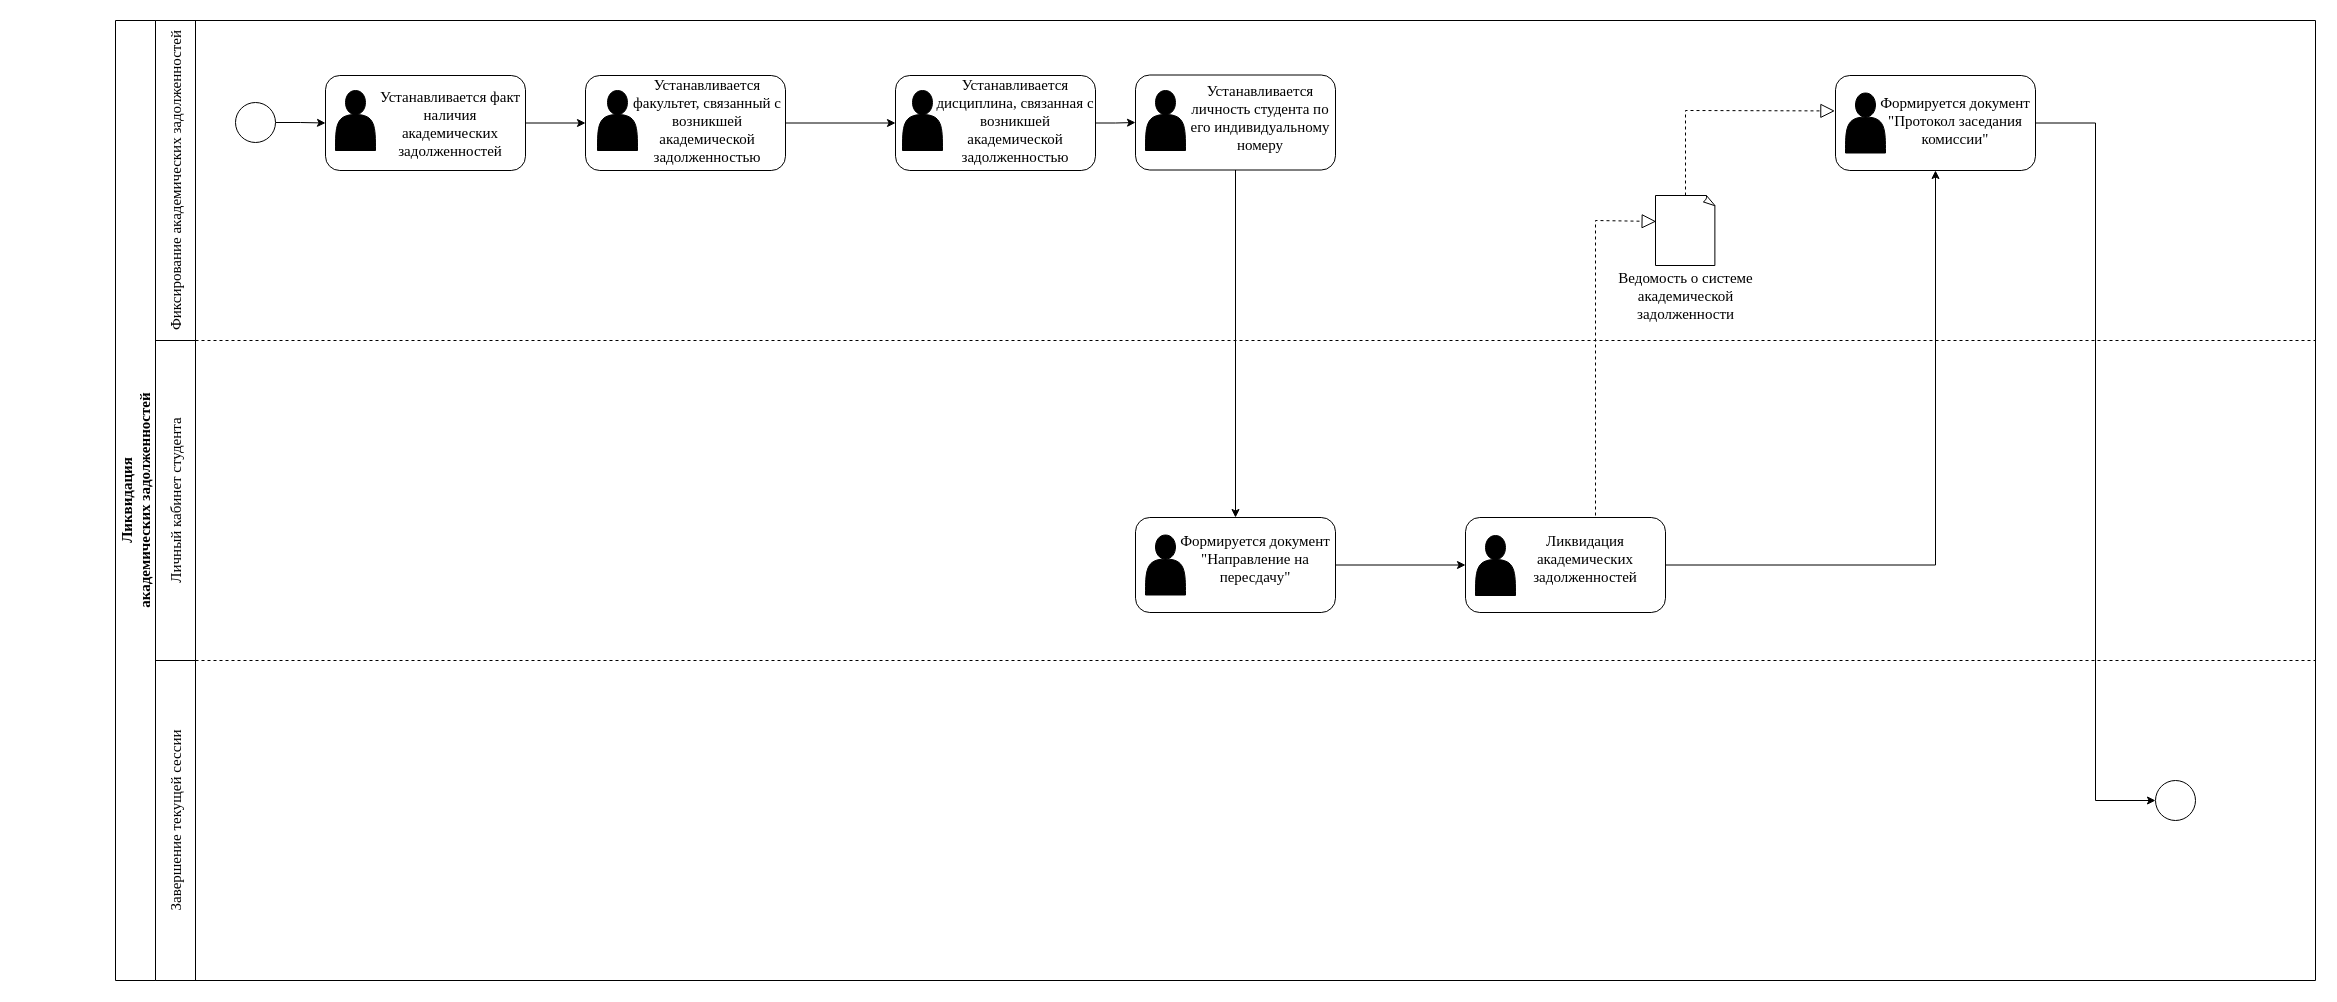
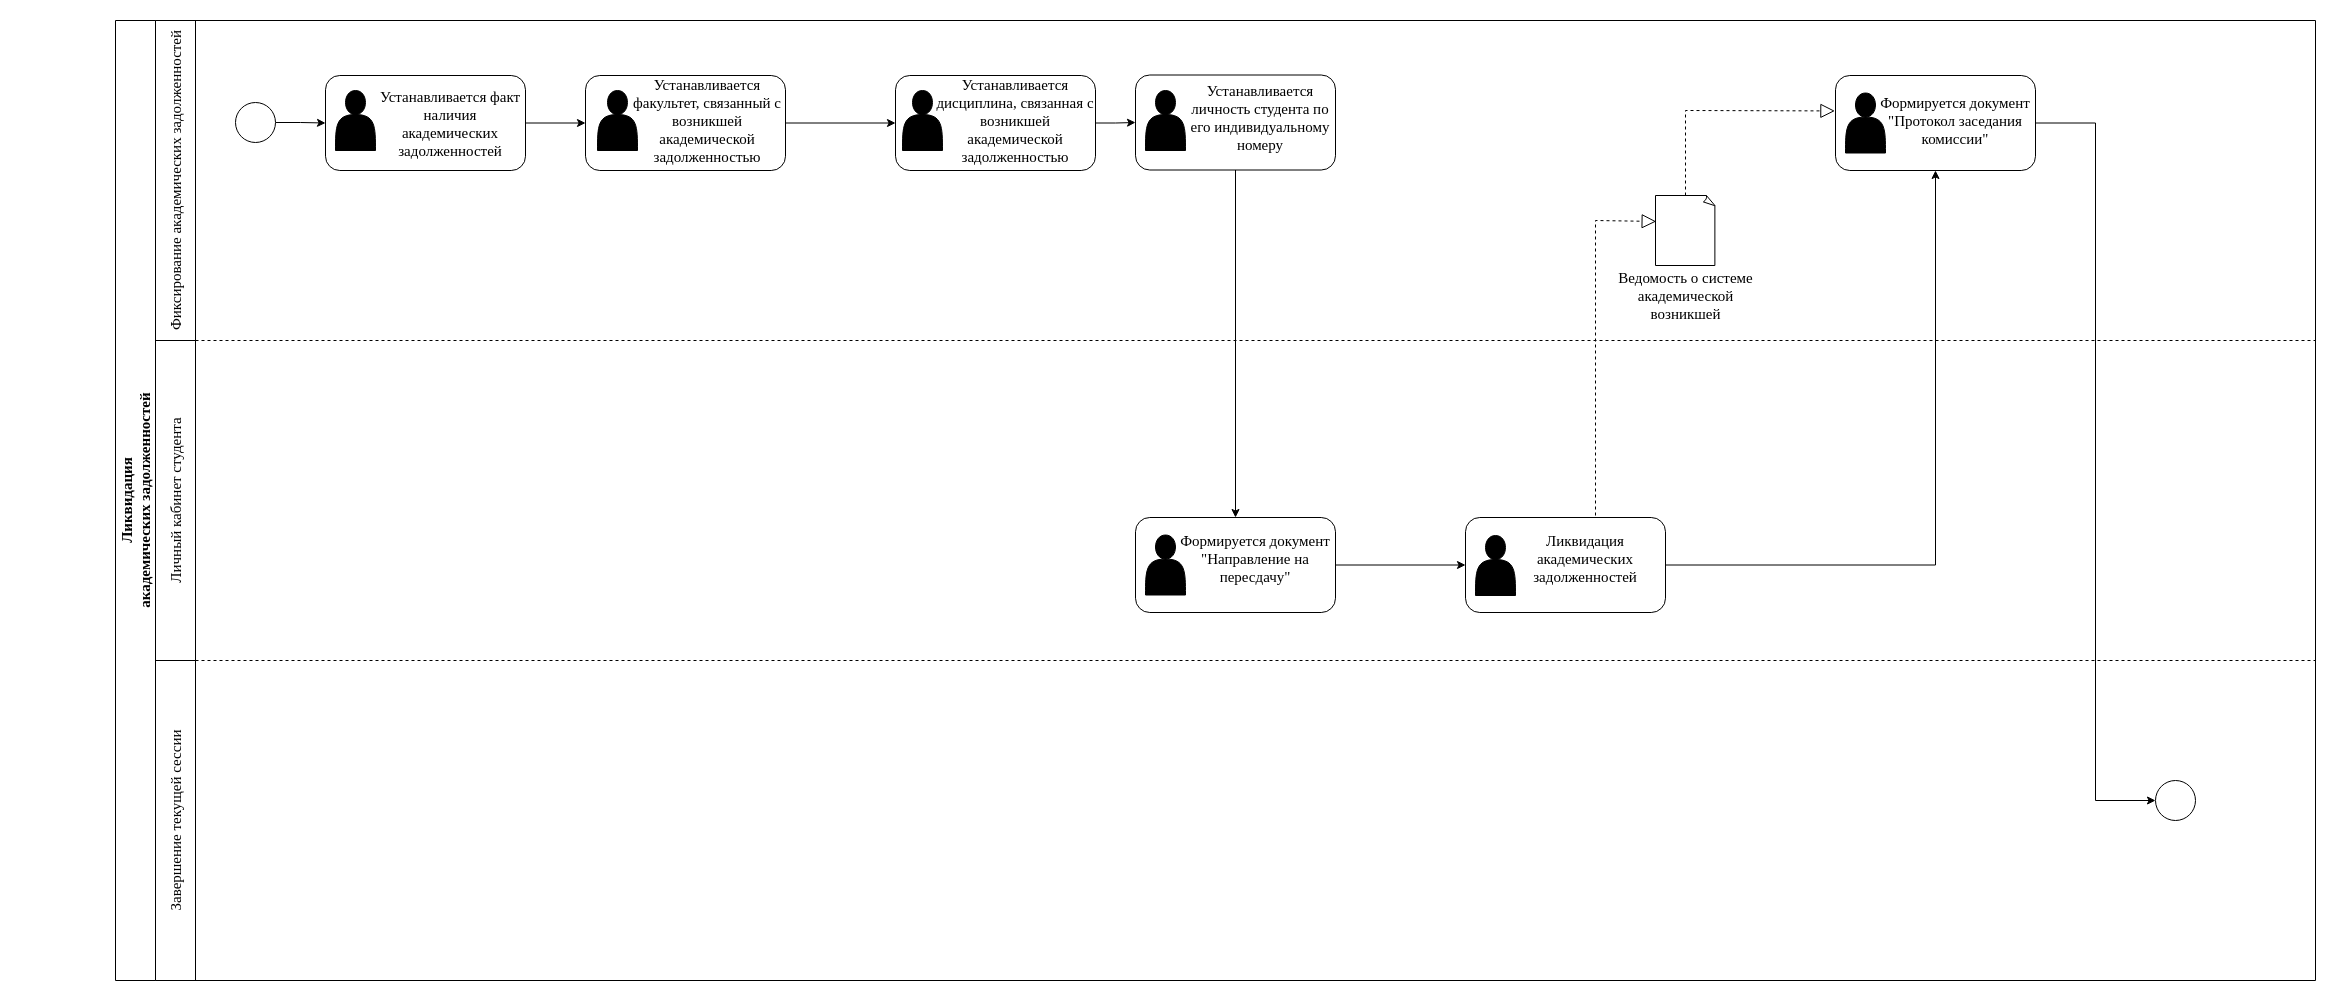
node "Ведомость о системе академической задолженности": label "Ведомость о системе академической задолженности" -> "Ведомость о системе академической возникшей"
